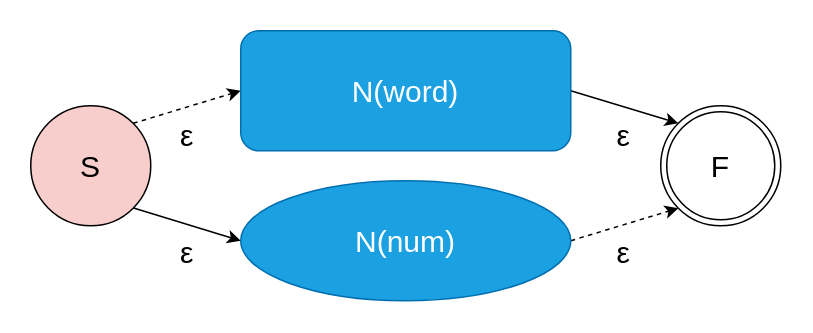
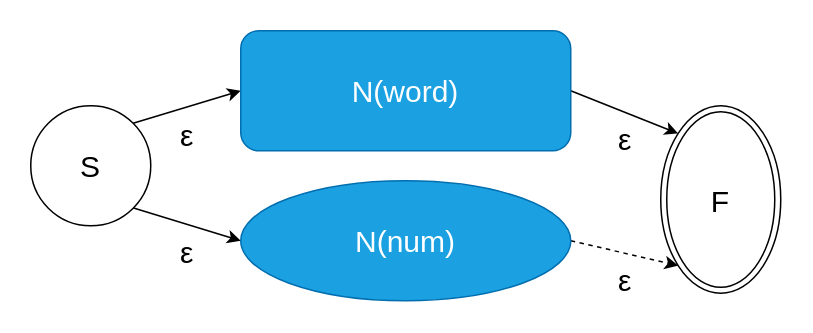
edge "S" -> "N(word)": style dashed -> solid
node "S": fillcolor #f8cecc -> #ffffff
node "F": size 120x120 -> 120x188
